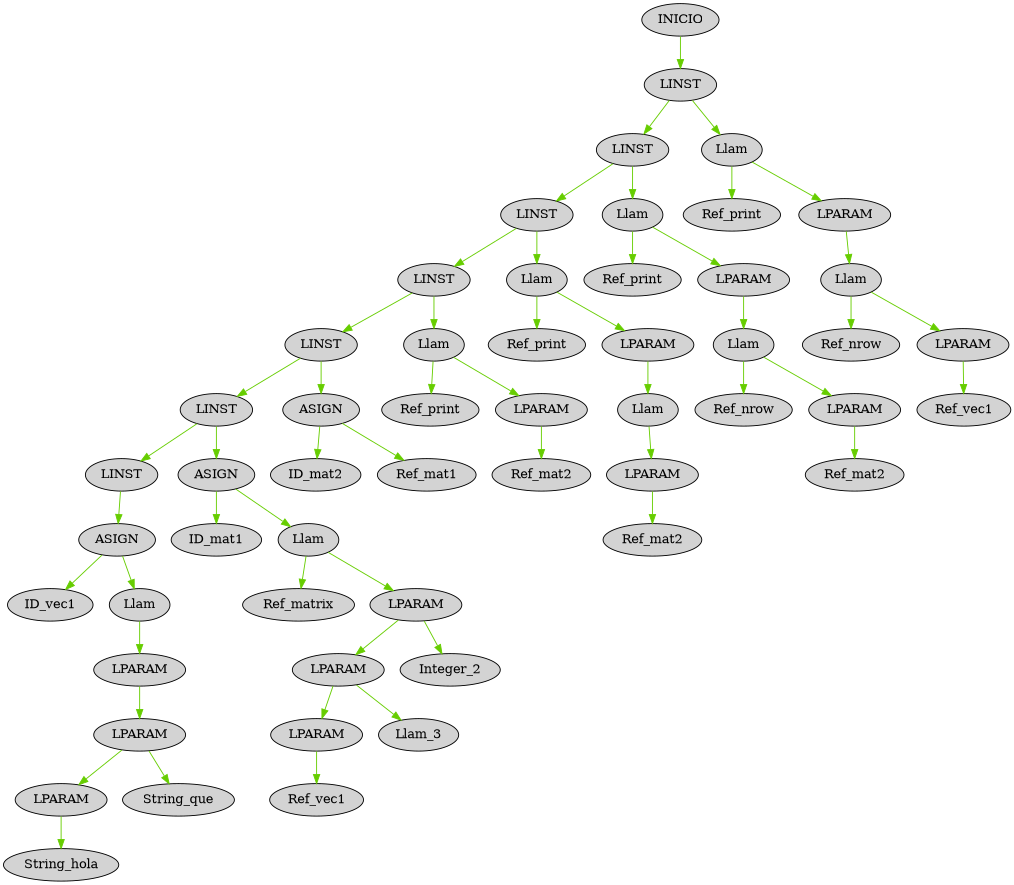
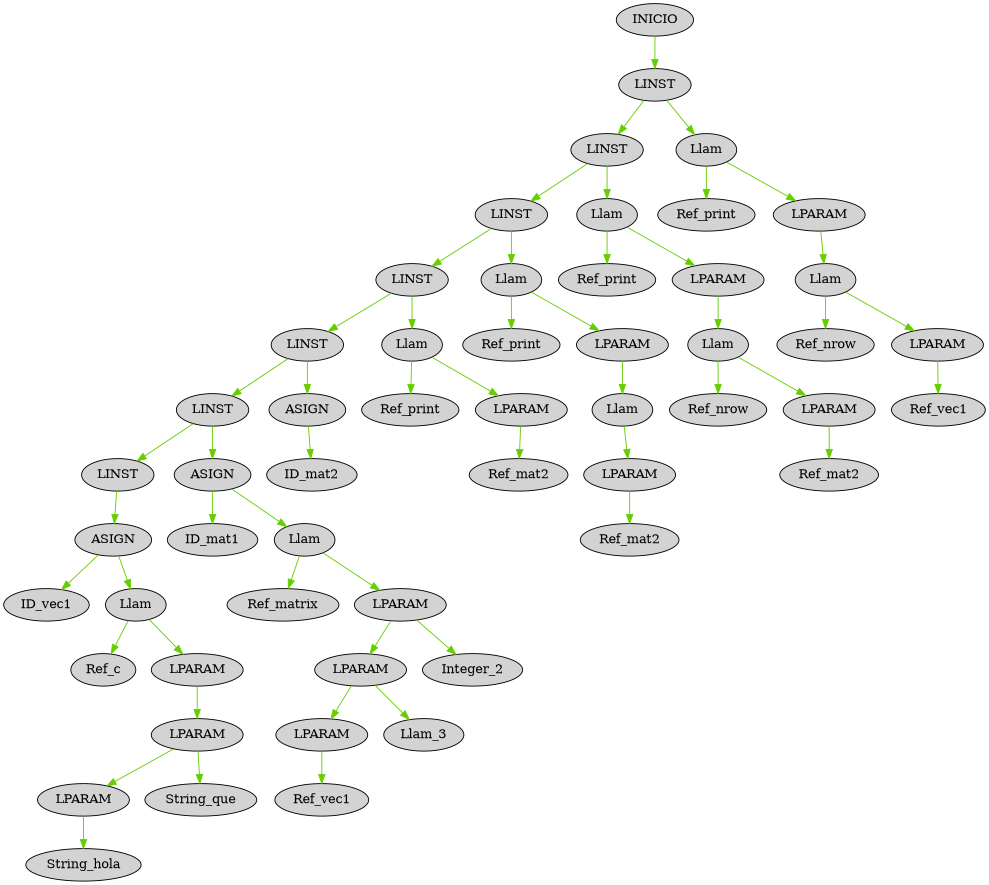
node "Ref_mat1": removed
node "Ref_c": added
